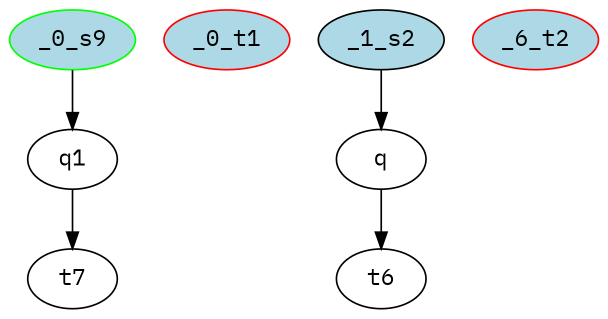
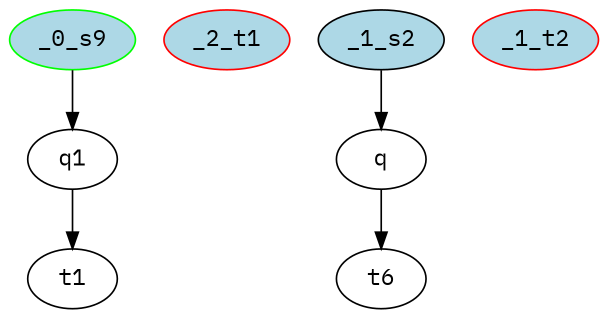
node "_0_t1": label "_0_t1" -> "_2_t1"
node "_6_t2": label "_6_t2" -> "_1_t2"
node "t7": label "t7" -> "t1"
